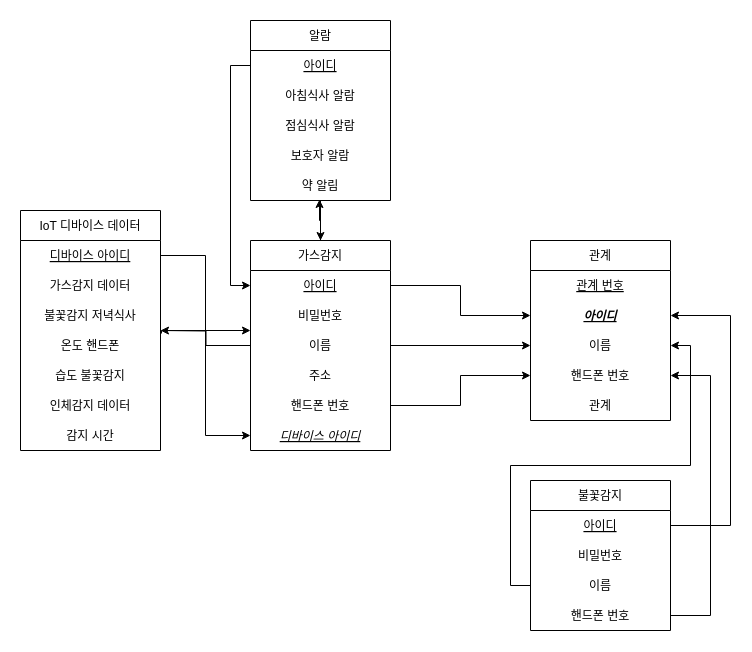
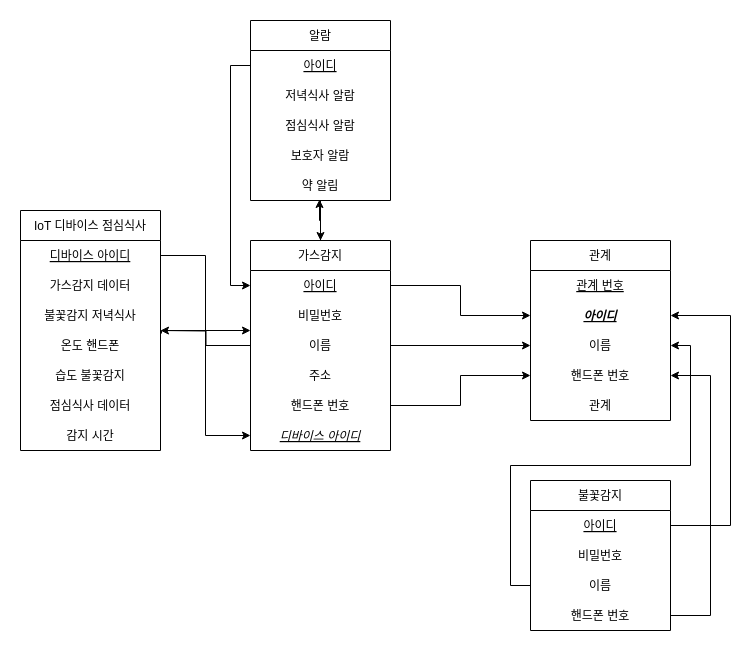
node "아침식사 알람": label "아침식사 알람" -> "저녁식사 알람"
node "IoT 디바이스 데이터": label "IoT 디바이스 데이터" -> "IoT 디바이스 점심식사"
node "인체감지 데이터": label "인체감지 데이터" -> "점심식사 데이터"
